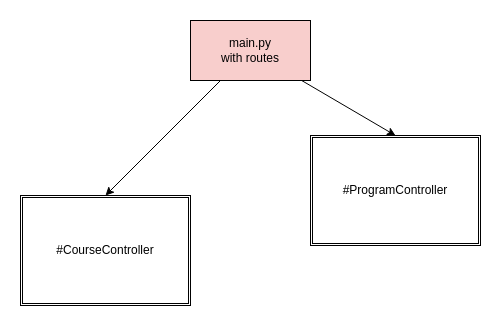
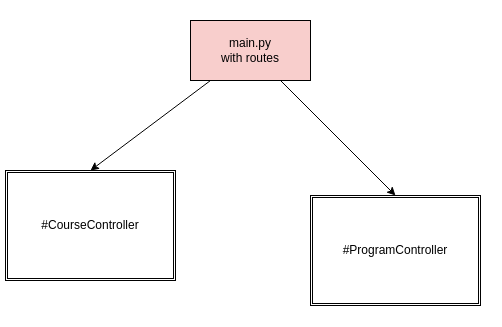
node "#ProgramController": moved (396, 191) -> (396, 251)
node "#CourseController": moved (106, 251) -> (91, 226)
